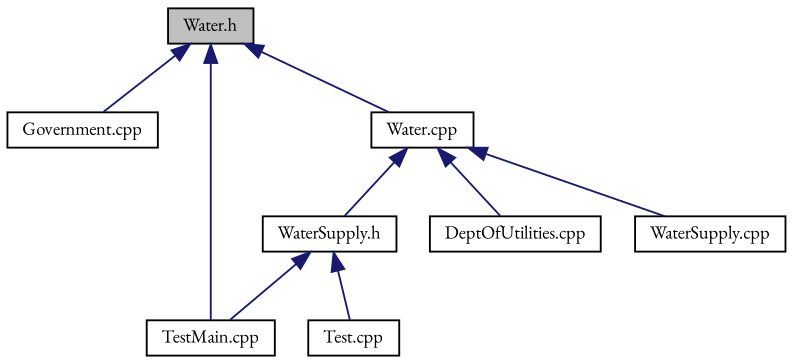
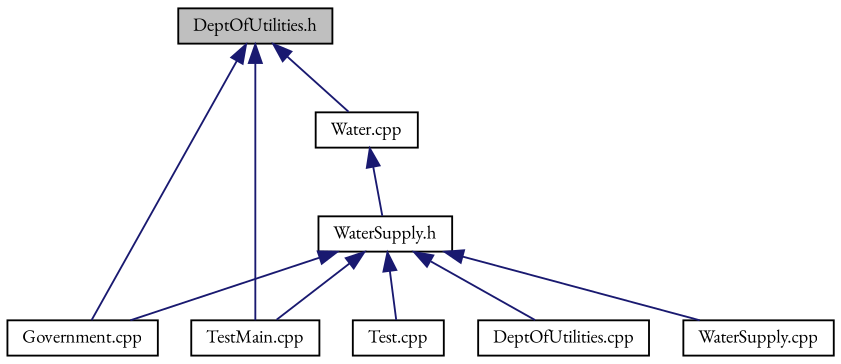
node "Water.h": label "Water.h" -> "DeptOfUtilities.h"
edge "WaterSupply.cpp" -> "Water.cpp": now "WaterSupply.cpp" -> "WaterSupply.h"
edge "DeptOfUtilities.cpp" -> "Water.cpp": now "DeptOfUtilities.cpp" -> "WaterSupply.h"
edge "Government.cpp" -> "WaterSupply.h": added
